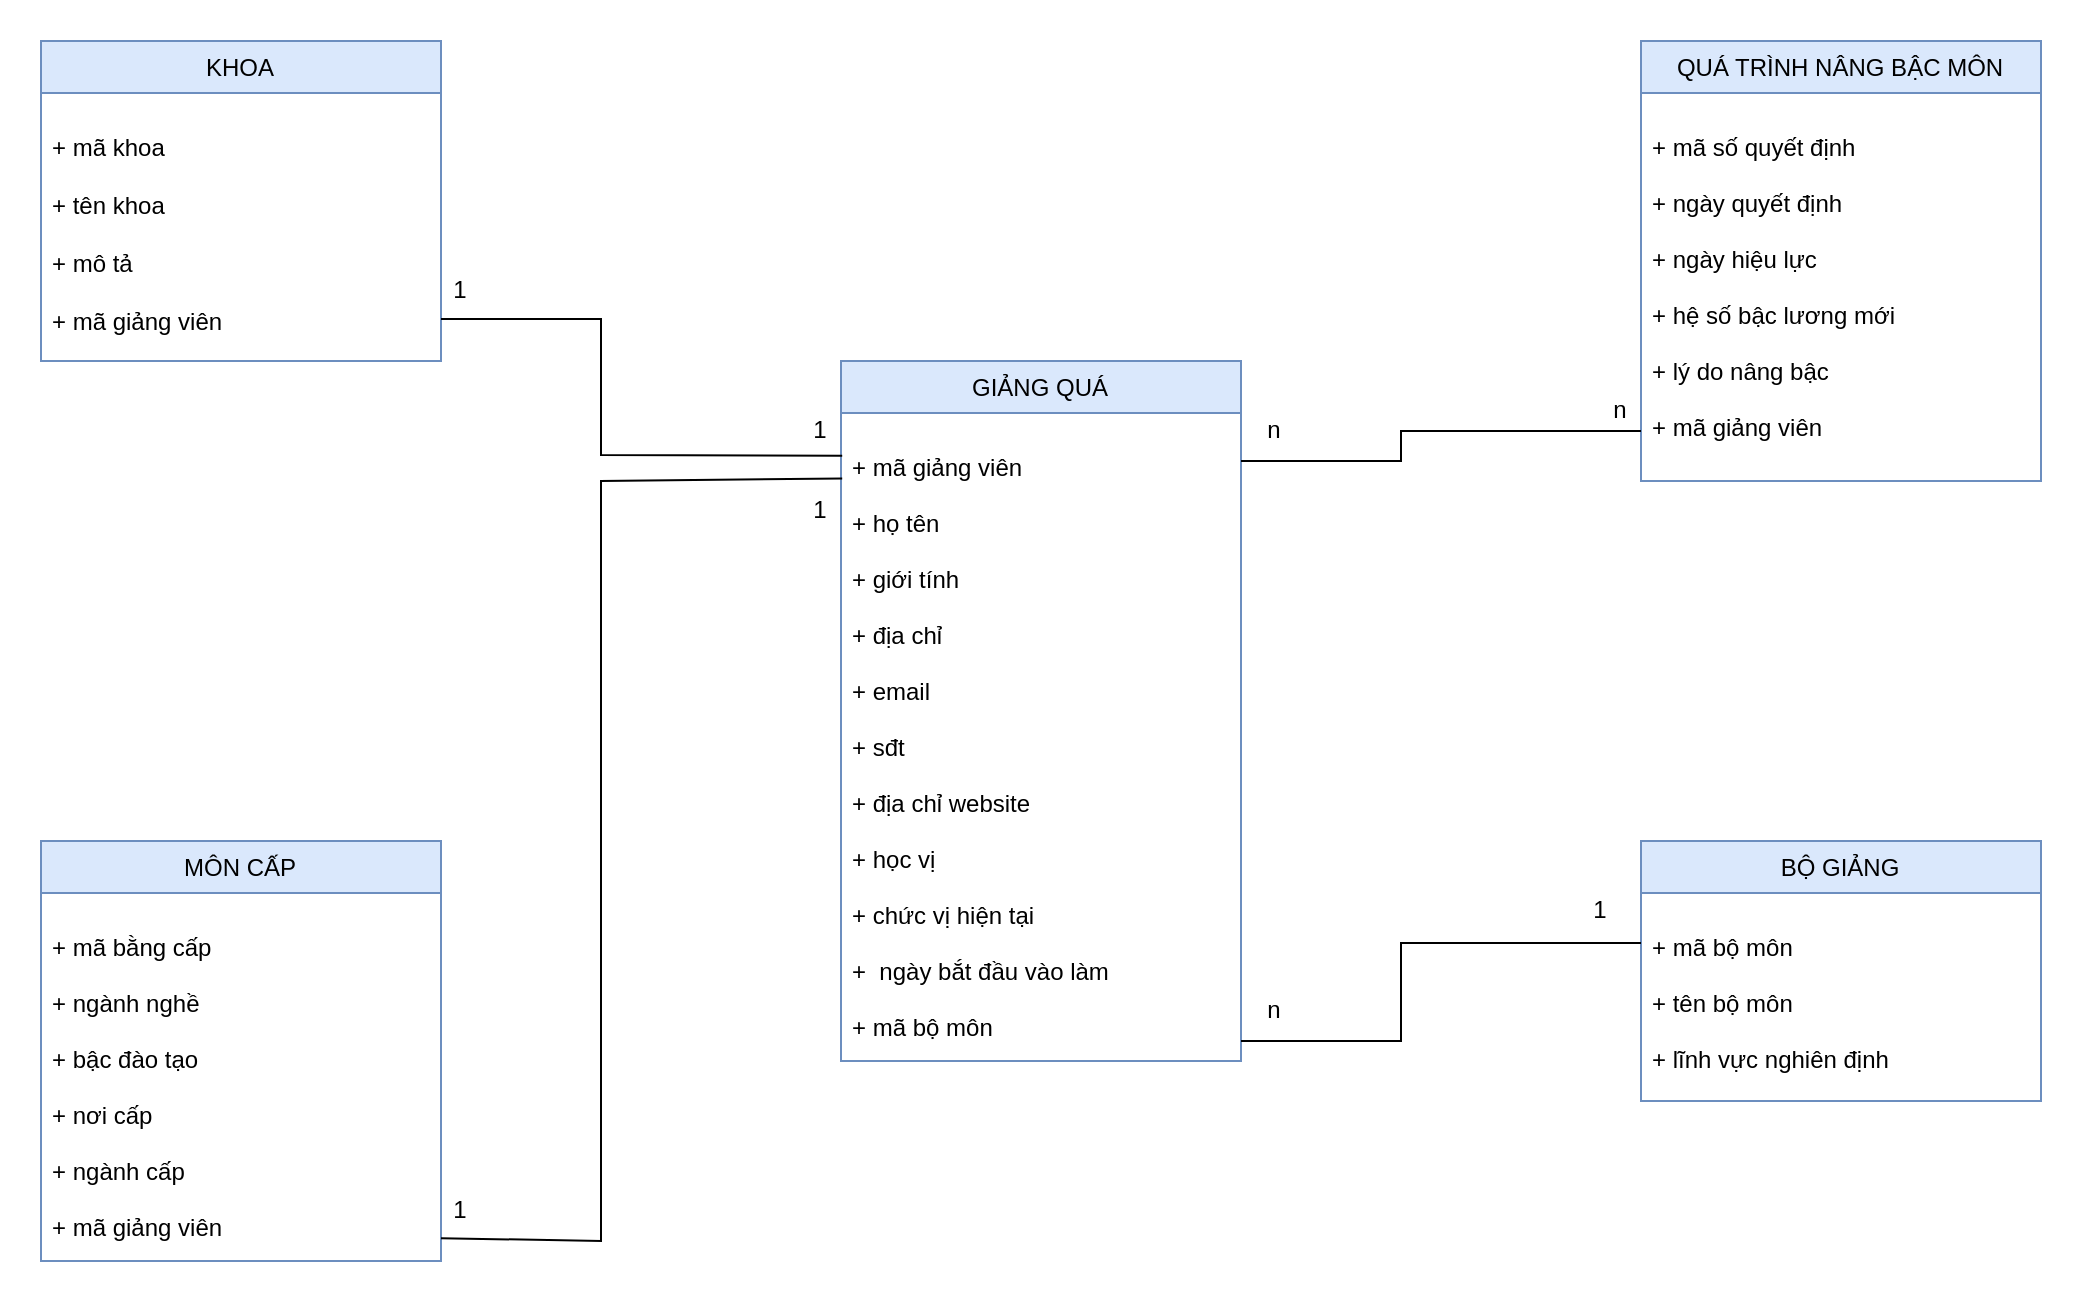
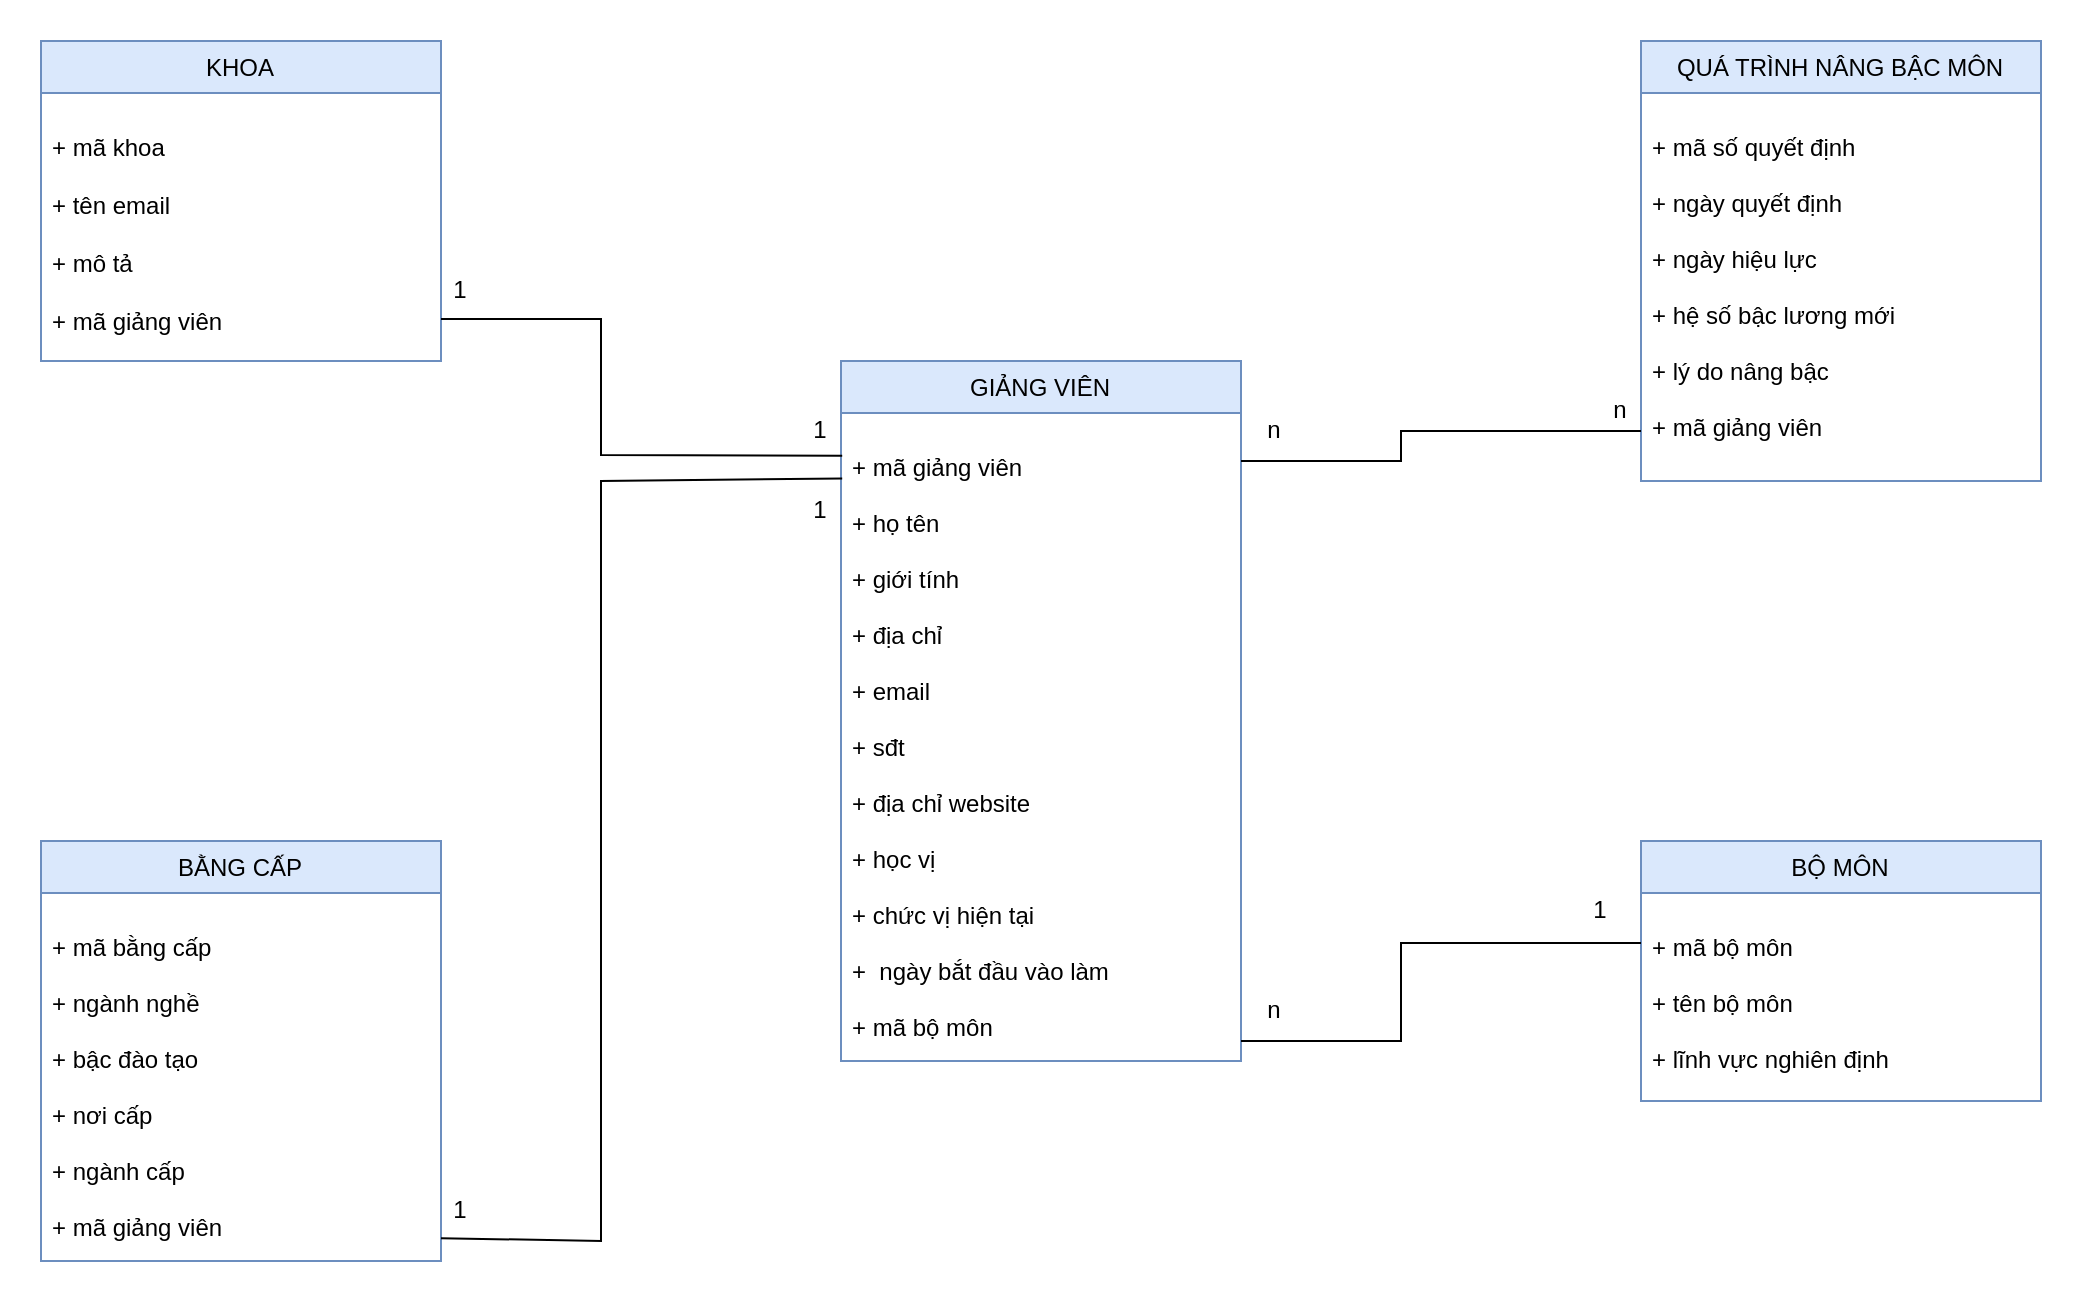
node "+ mã khoa + tên khoa + mô tả + mã giảng viên": label "+ mã khoa + tên khoa + mô tả + mã giảng viên" -> "+ mã khoa + tên email + mô tả + mã giảng viên"
node "GIẢNG QUÁ": label "GIẢNG QUÁ" -> "GIẢNG VIÊN"
node "MÔN CẤP": label "MÔN CẤP" -> "BẰNG CẤP"
node "BỘ GIẢNG": label "BỘ GIẢNG" -> "BỘ MÔN"
